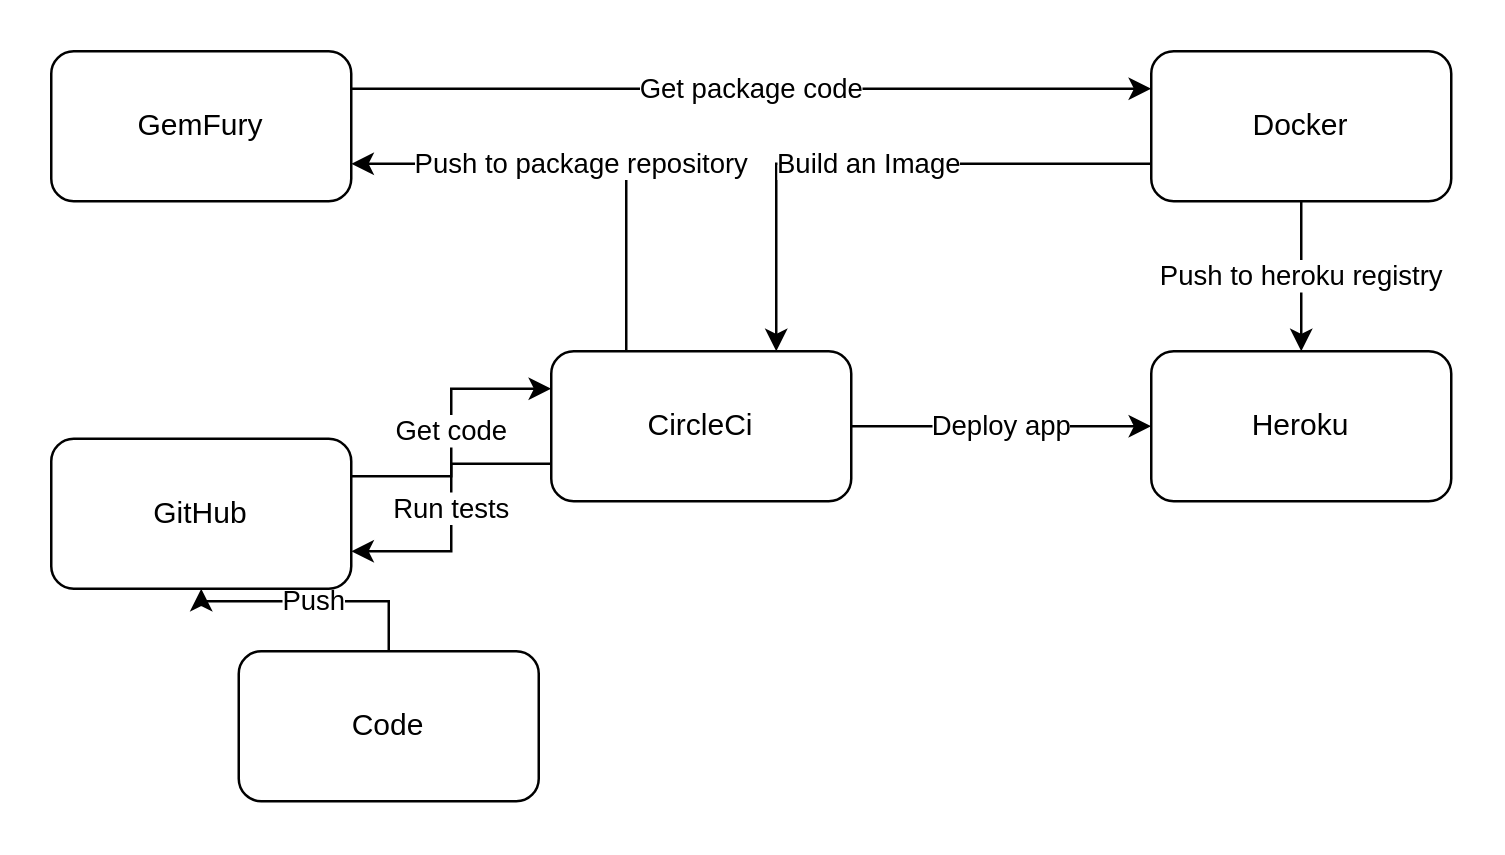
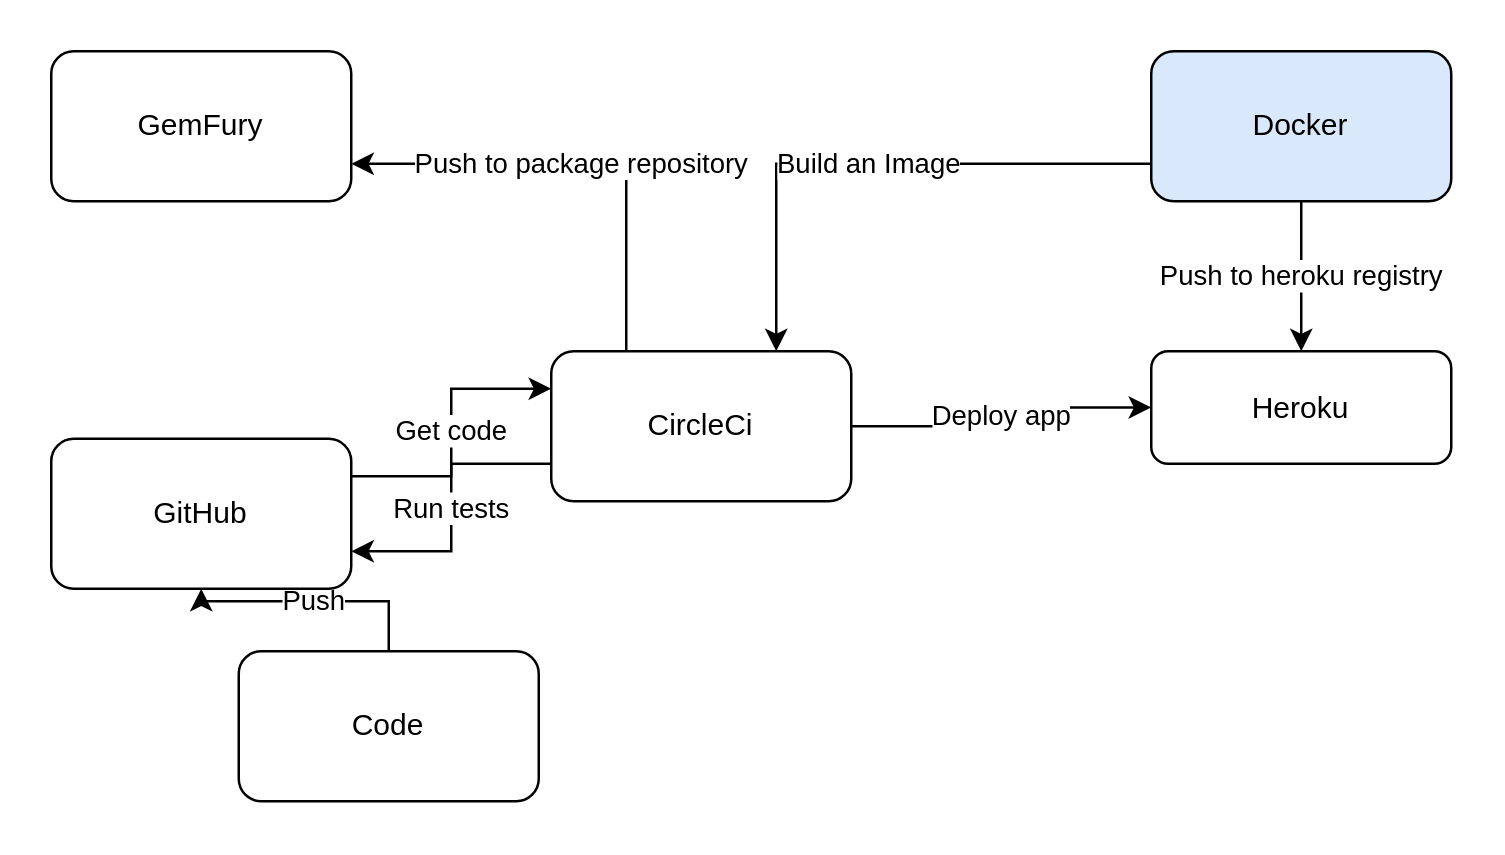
edge "GemFury" -> "Docker": removed, label "Get package code"
node "Docker": fillcolor #ffffff -> #dae8fc
node "Heroku": size 300x150 -> 300x113
